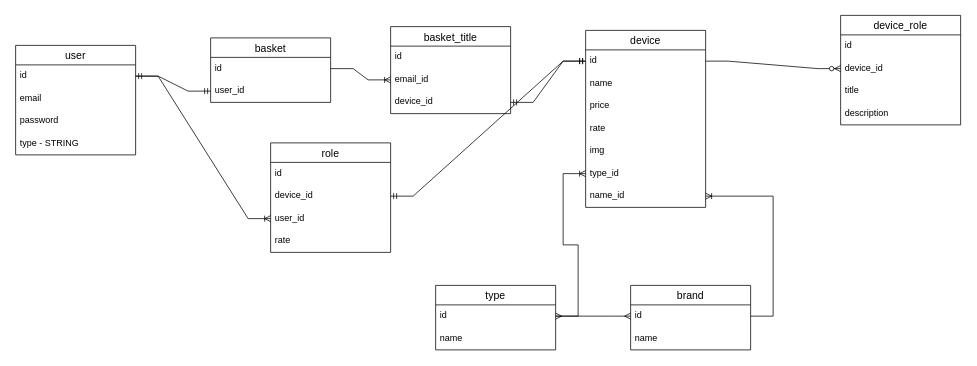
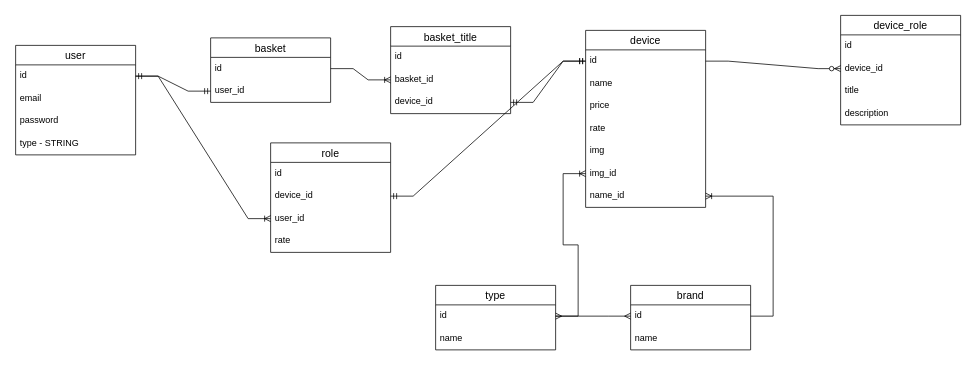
node "email_id": label "email_id" -> "basket_id"
node "type_id": label "type_id" -> "img_id"
